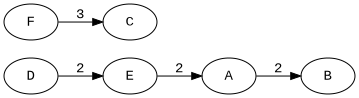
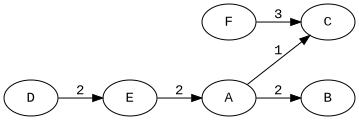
edge "A" -> "C": added, label "1"
